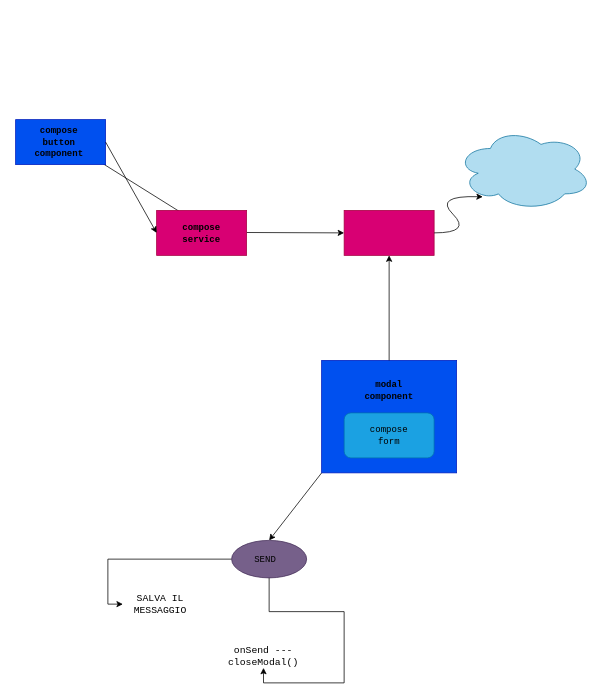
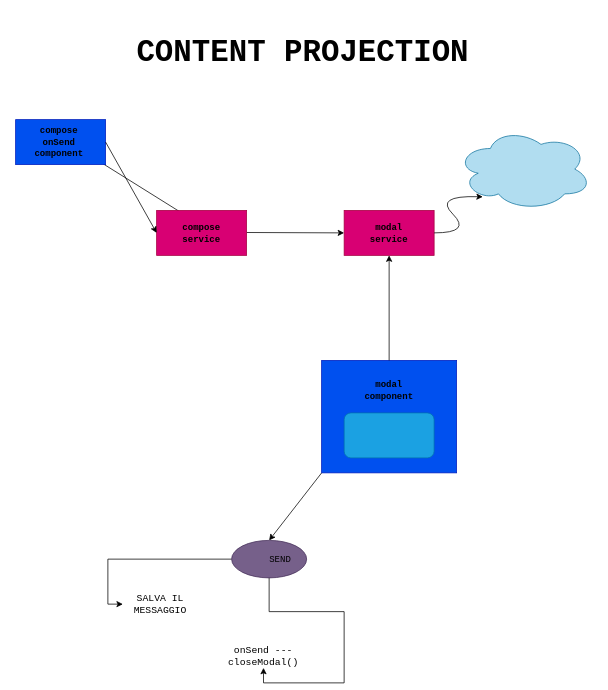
node "CONTENT PROJECTION": added
node "compose button component": label "compose button component" -> "compose onSend component"
node "modal service": added
node "compose form": removed
node "SEND": moved (265, 559) -> (280, 559)
